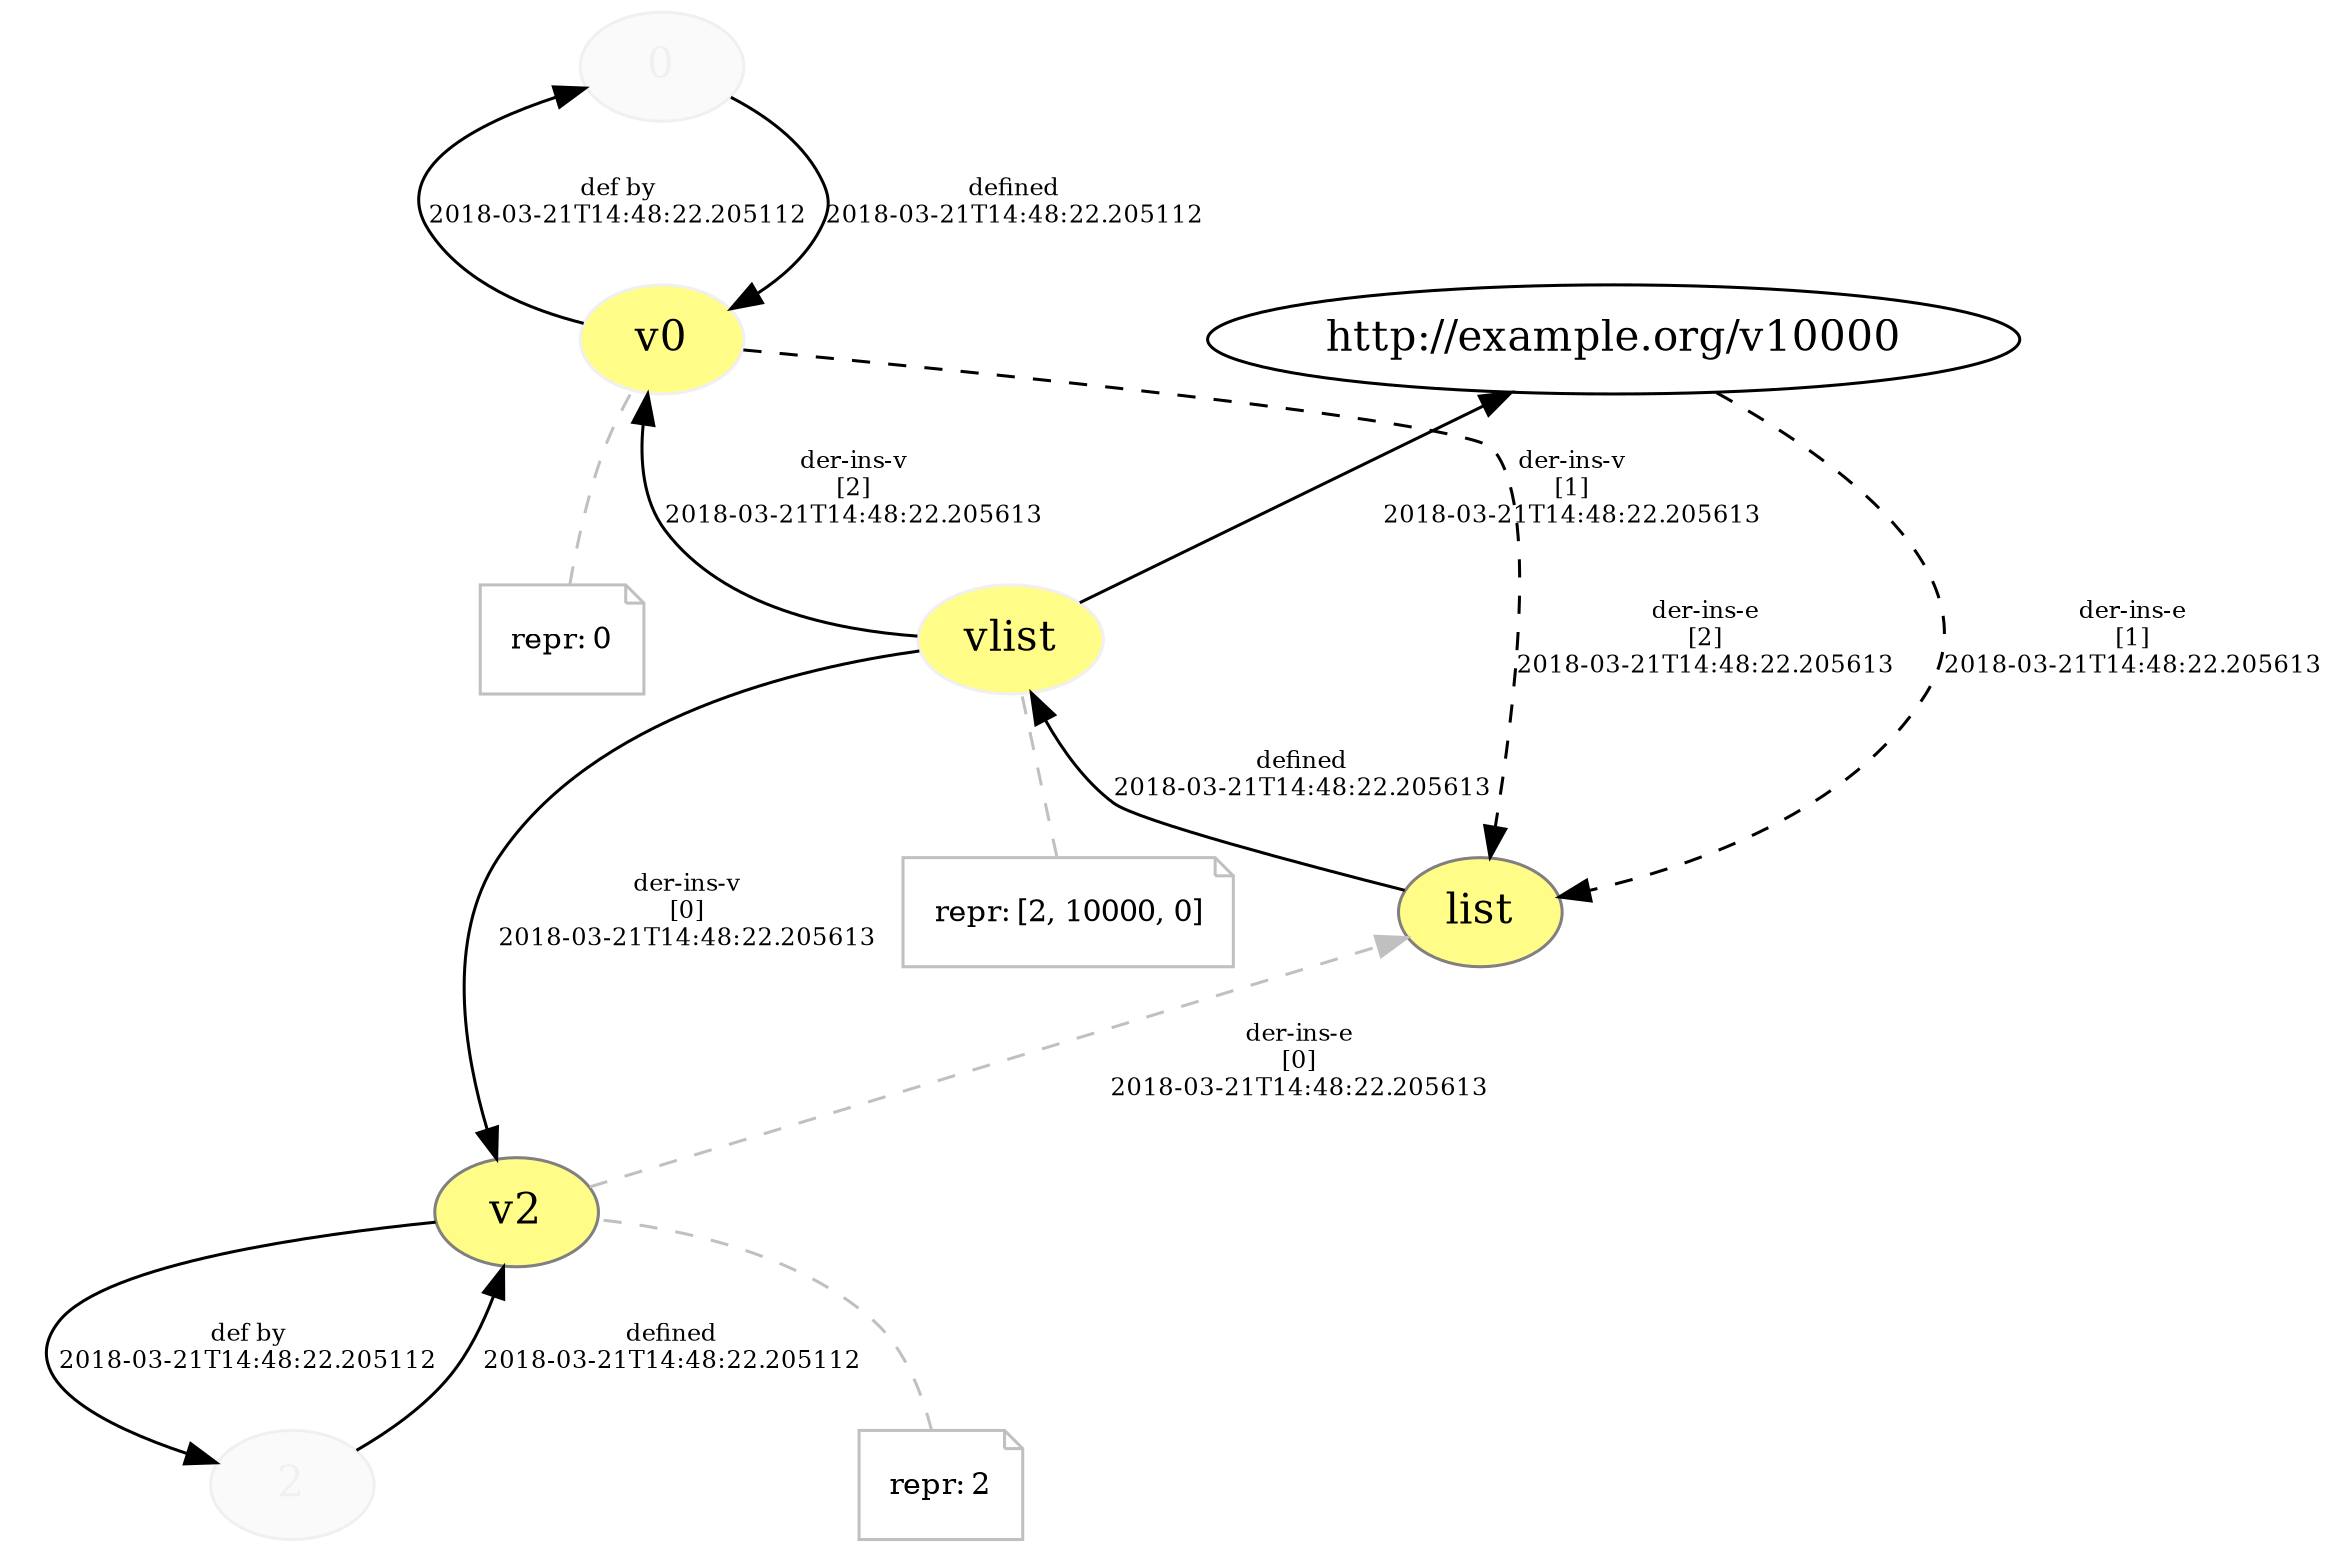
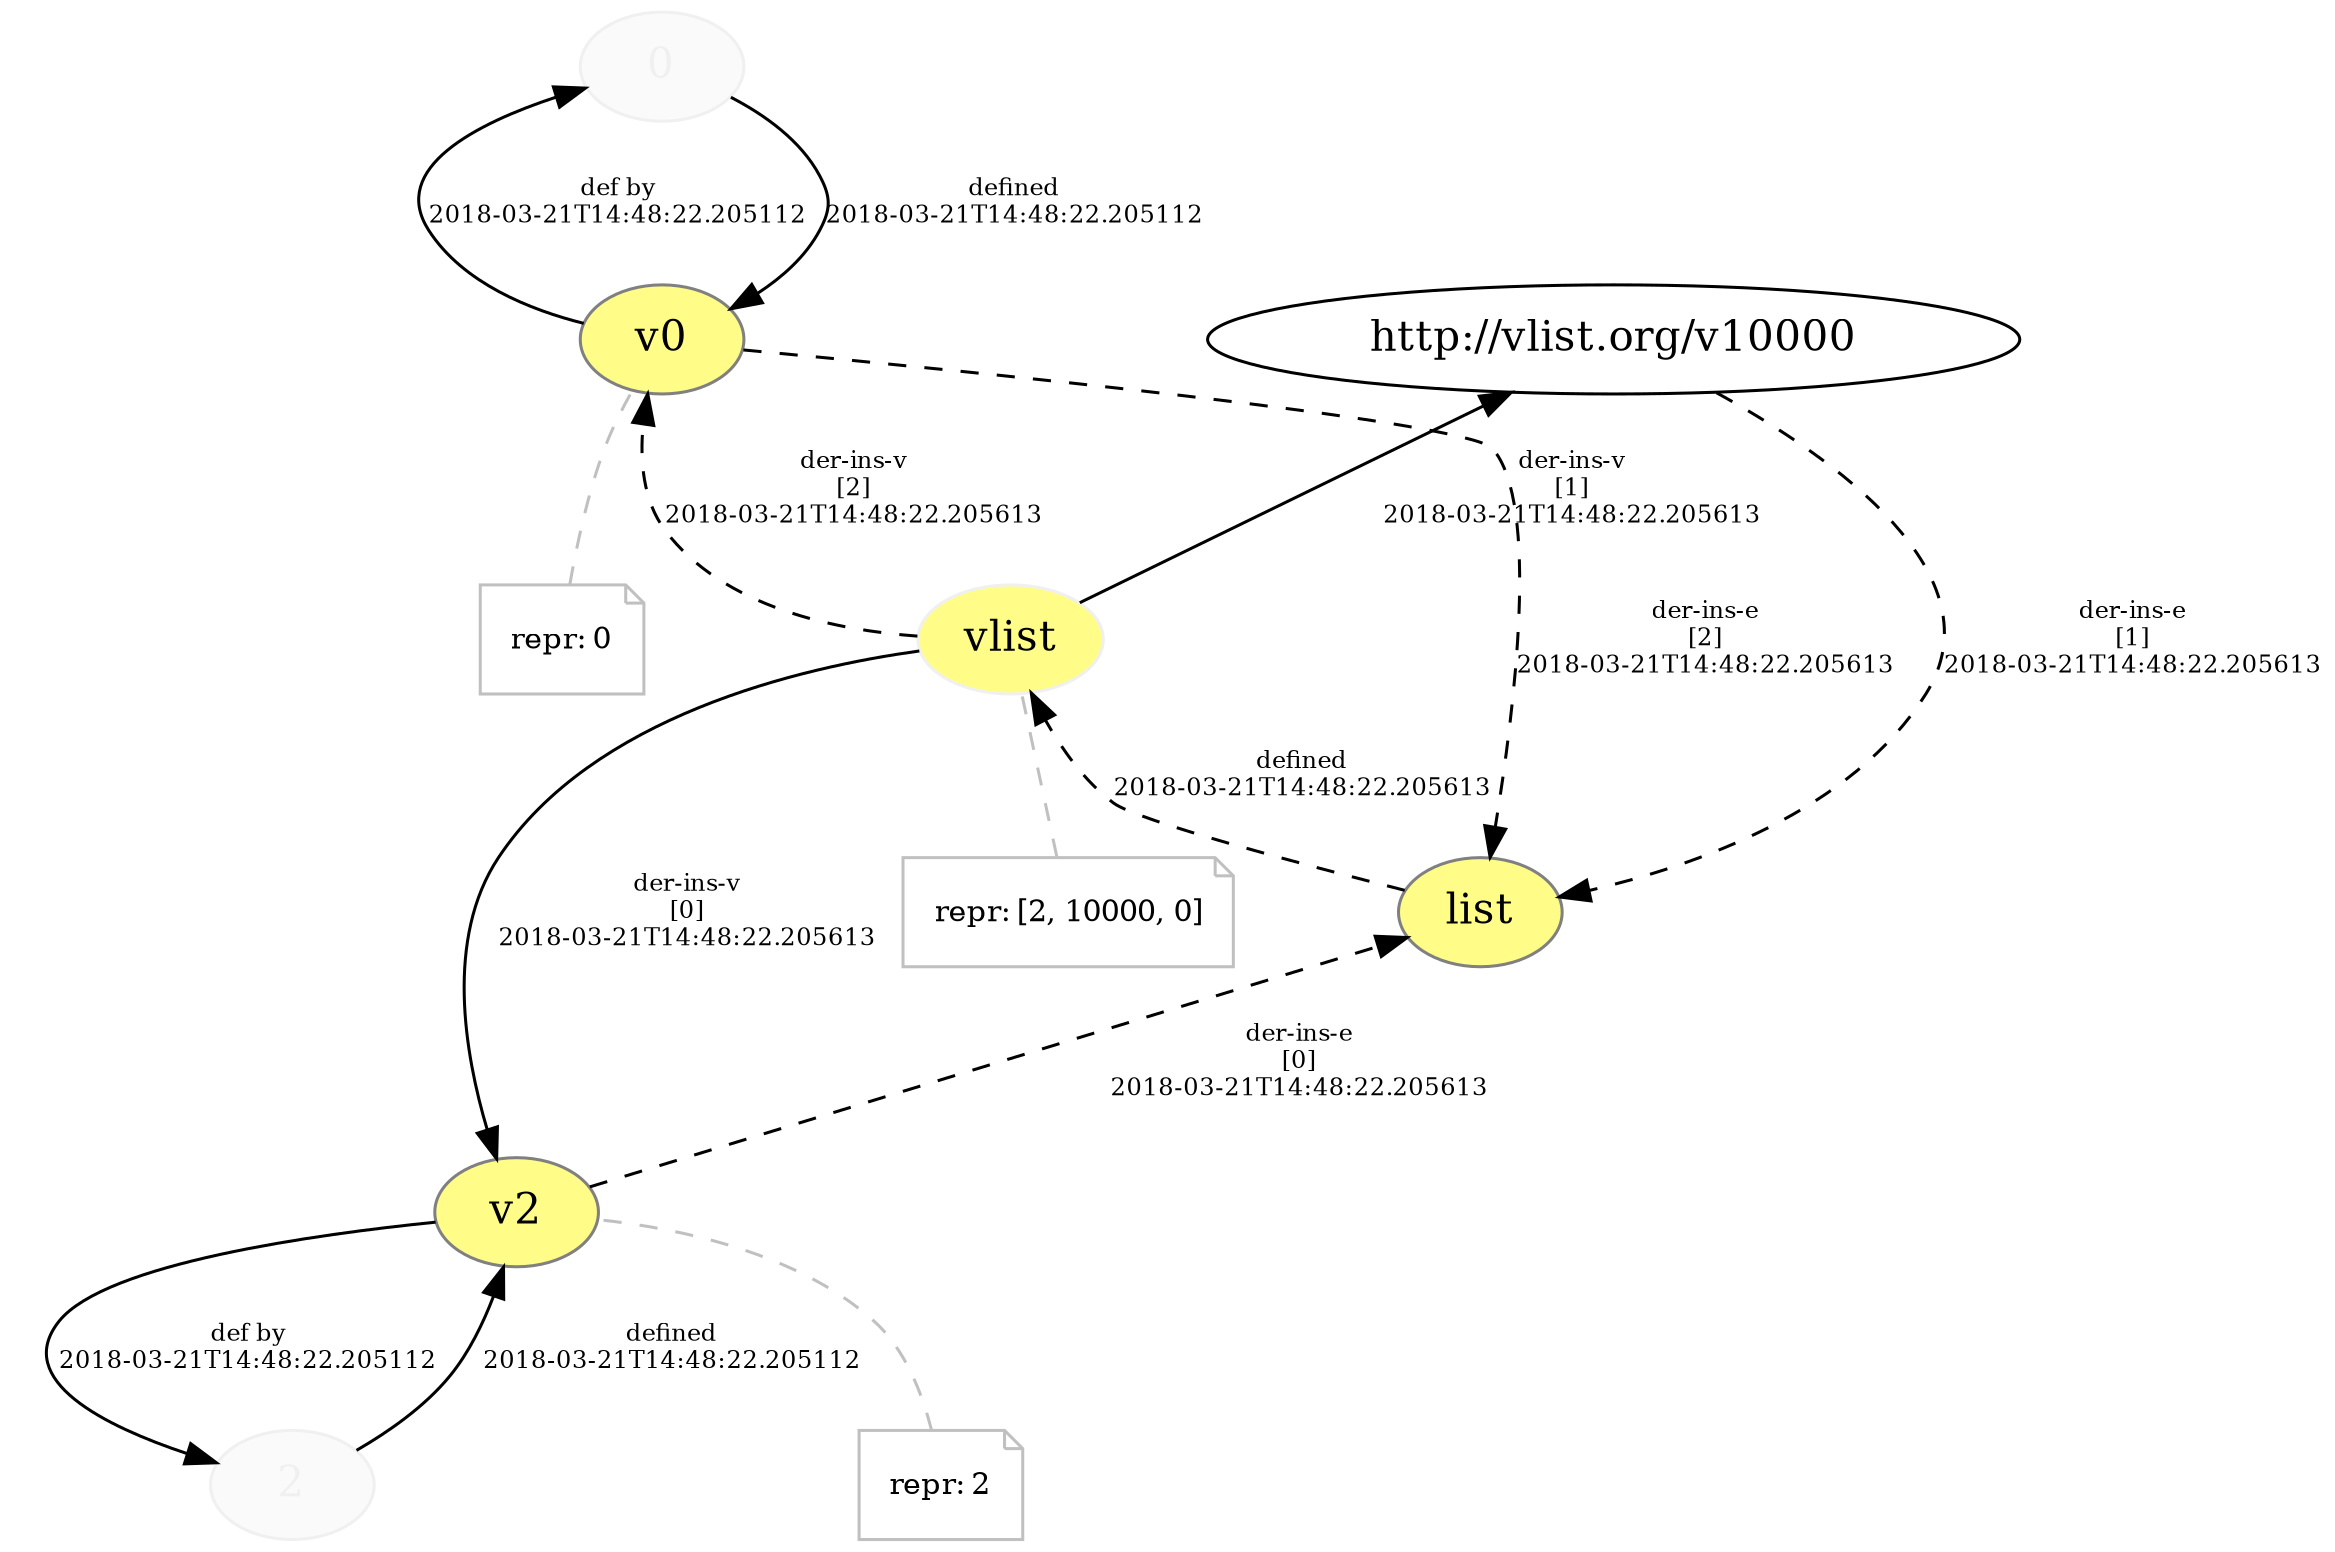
node "v0": color #f0f0f0 -> #808080
node "http://example.org/v10000": label "http://example.org/v10000" -> "http://vlist.org/v10000"
edge "vlist" -> "v0": style solid -> dashed
edge "list" -> "vlist": style solid -> dashed
edge "v2" -> "list": color gray -> black
